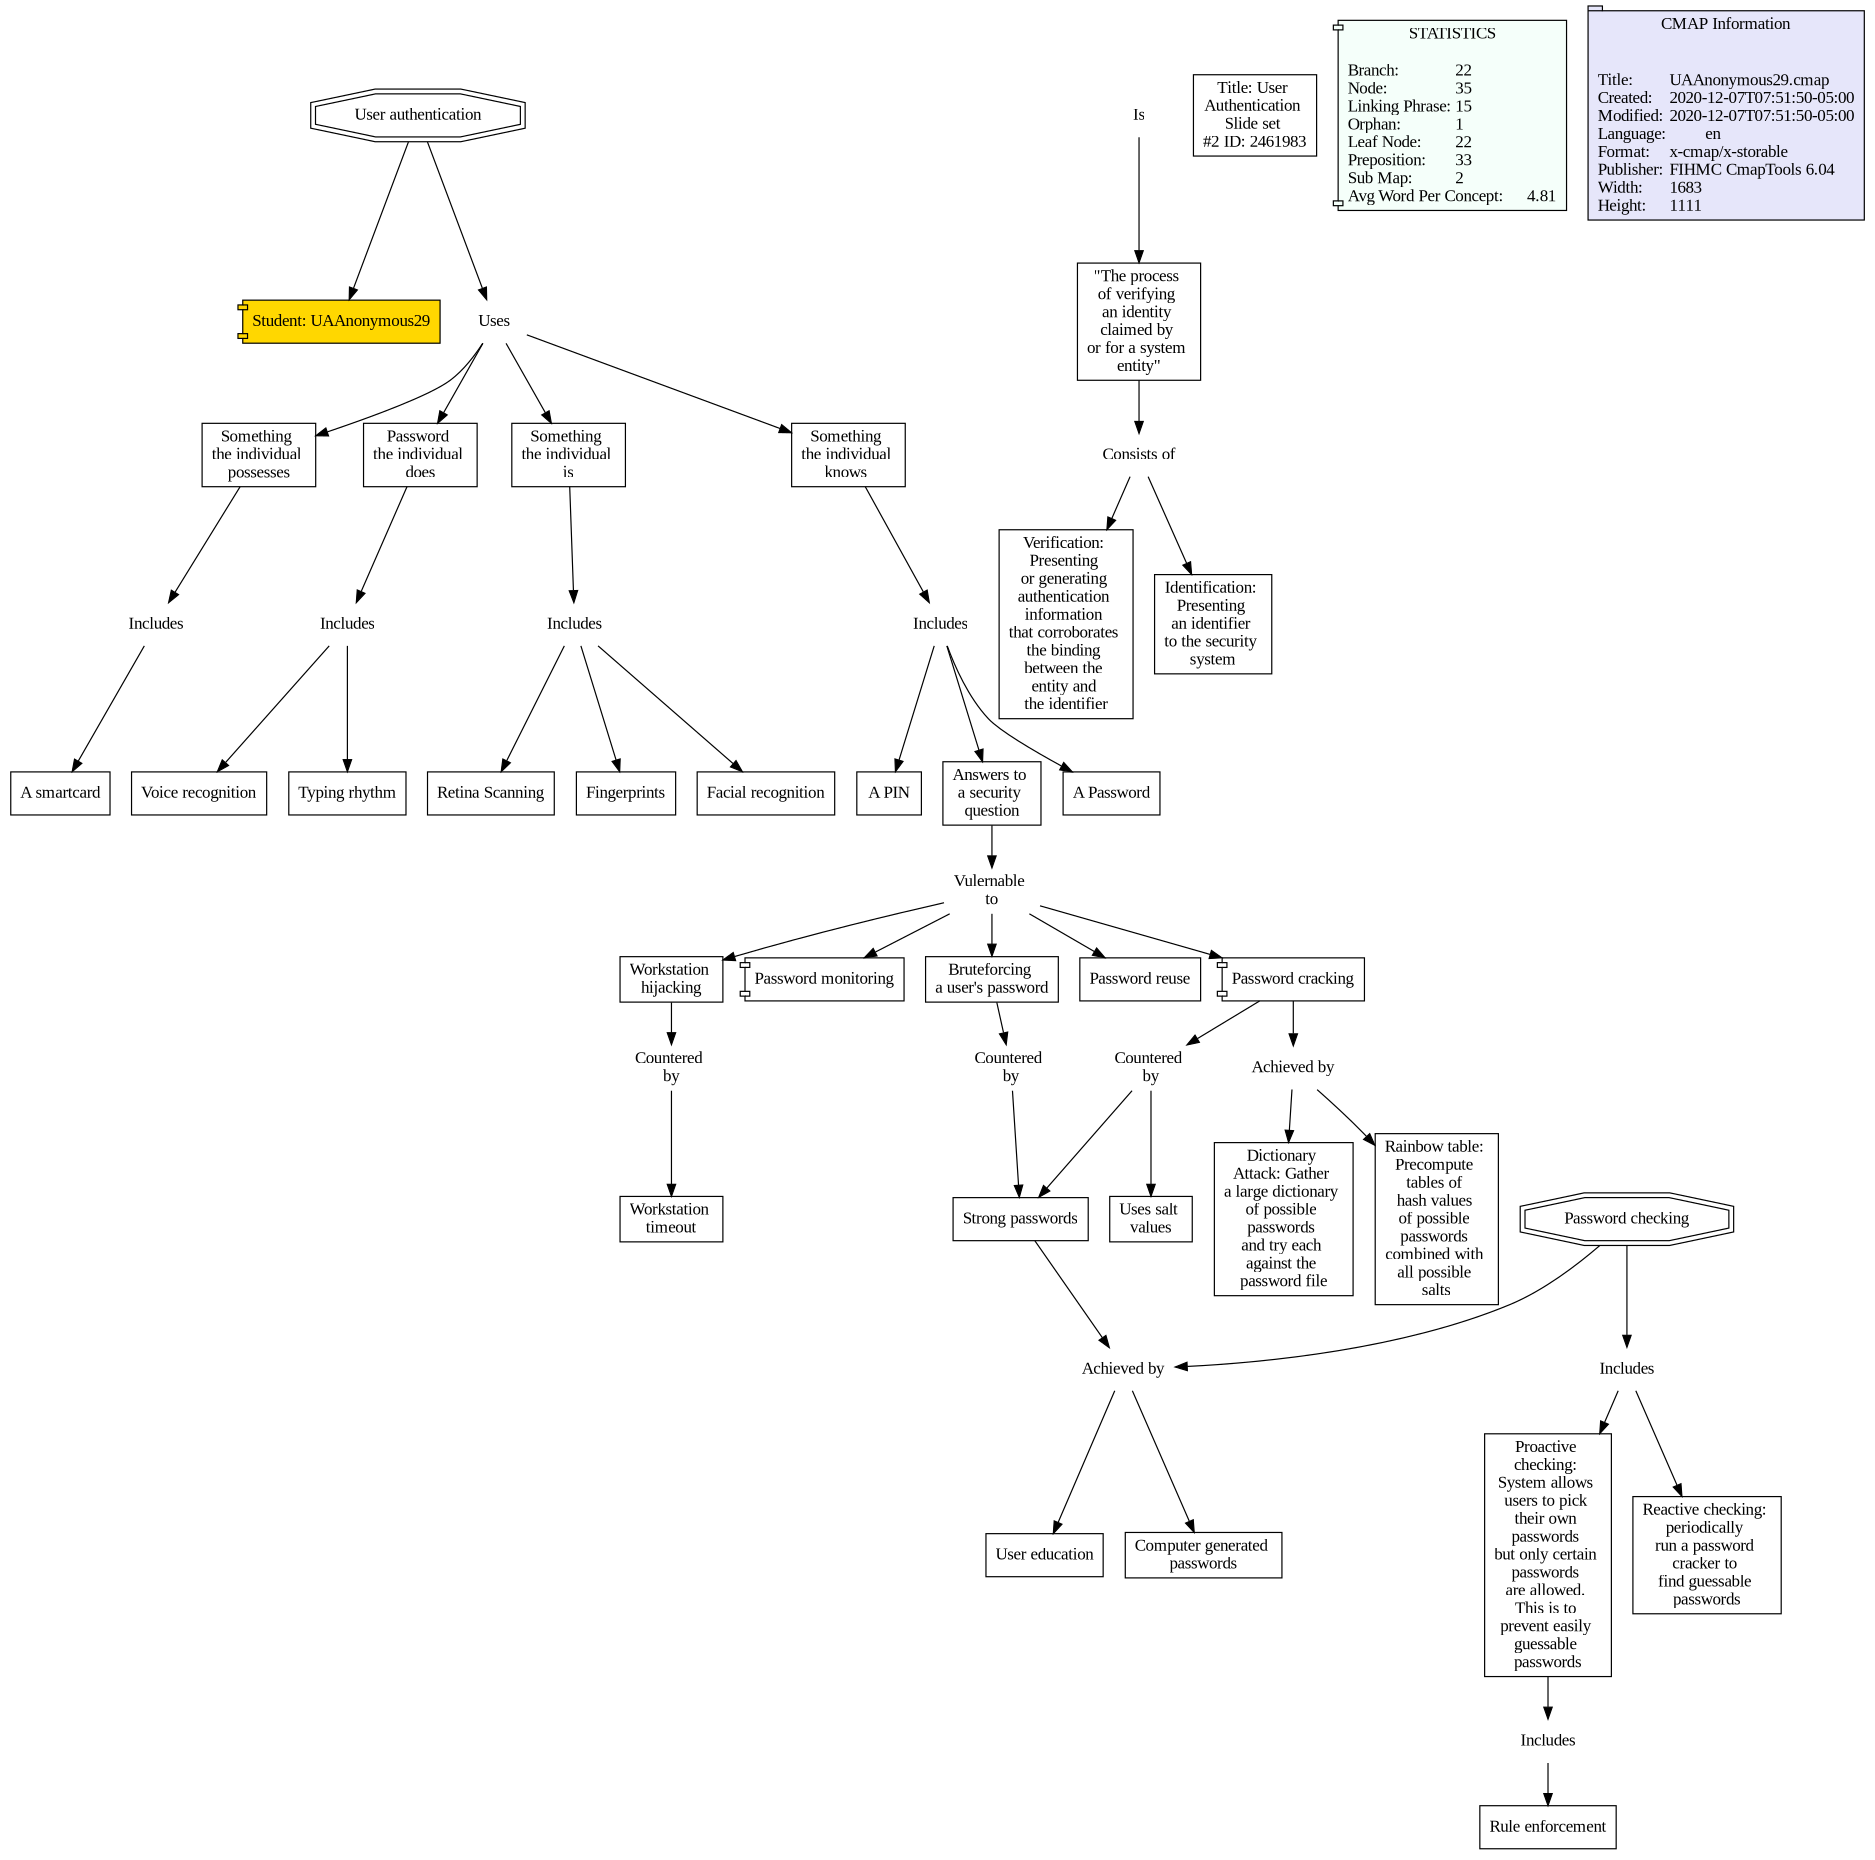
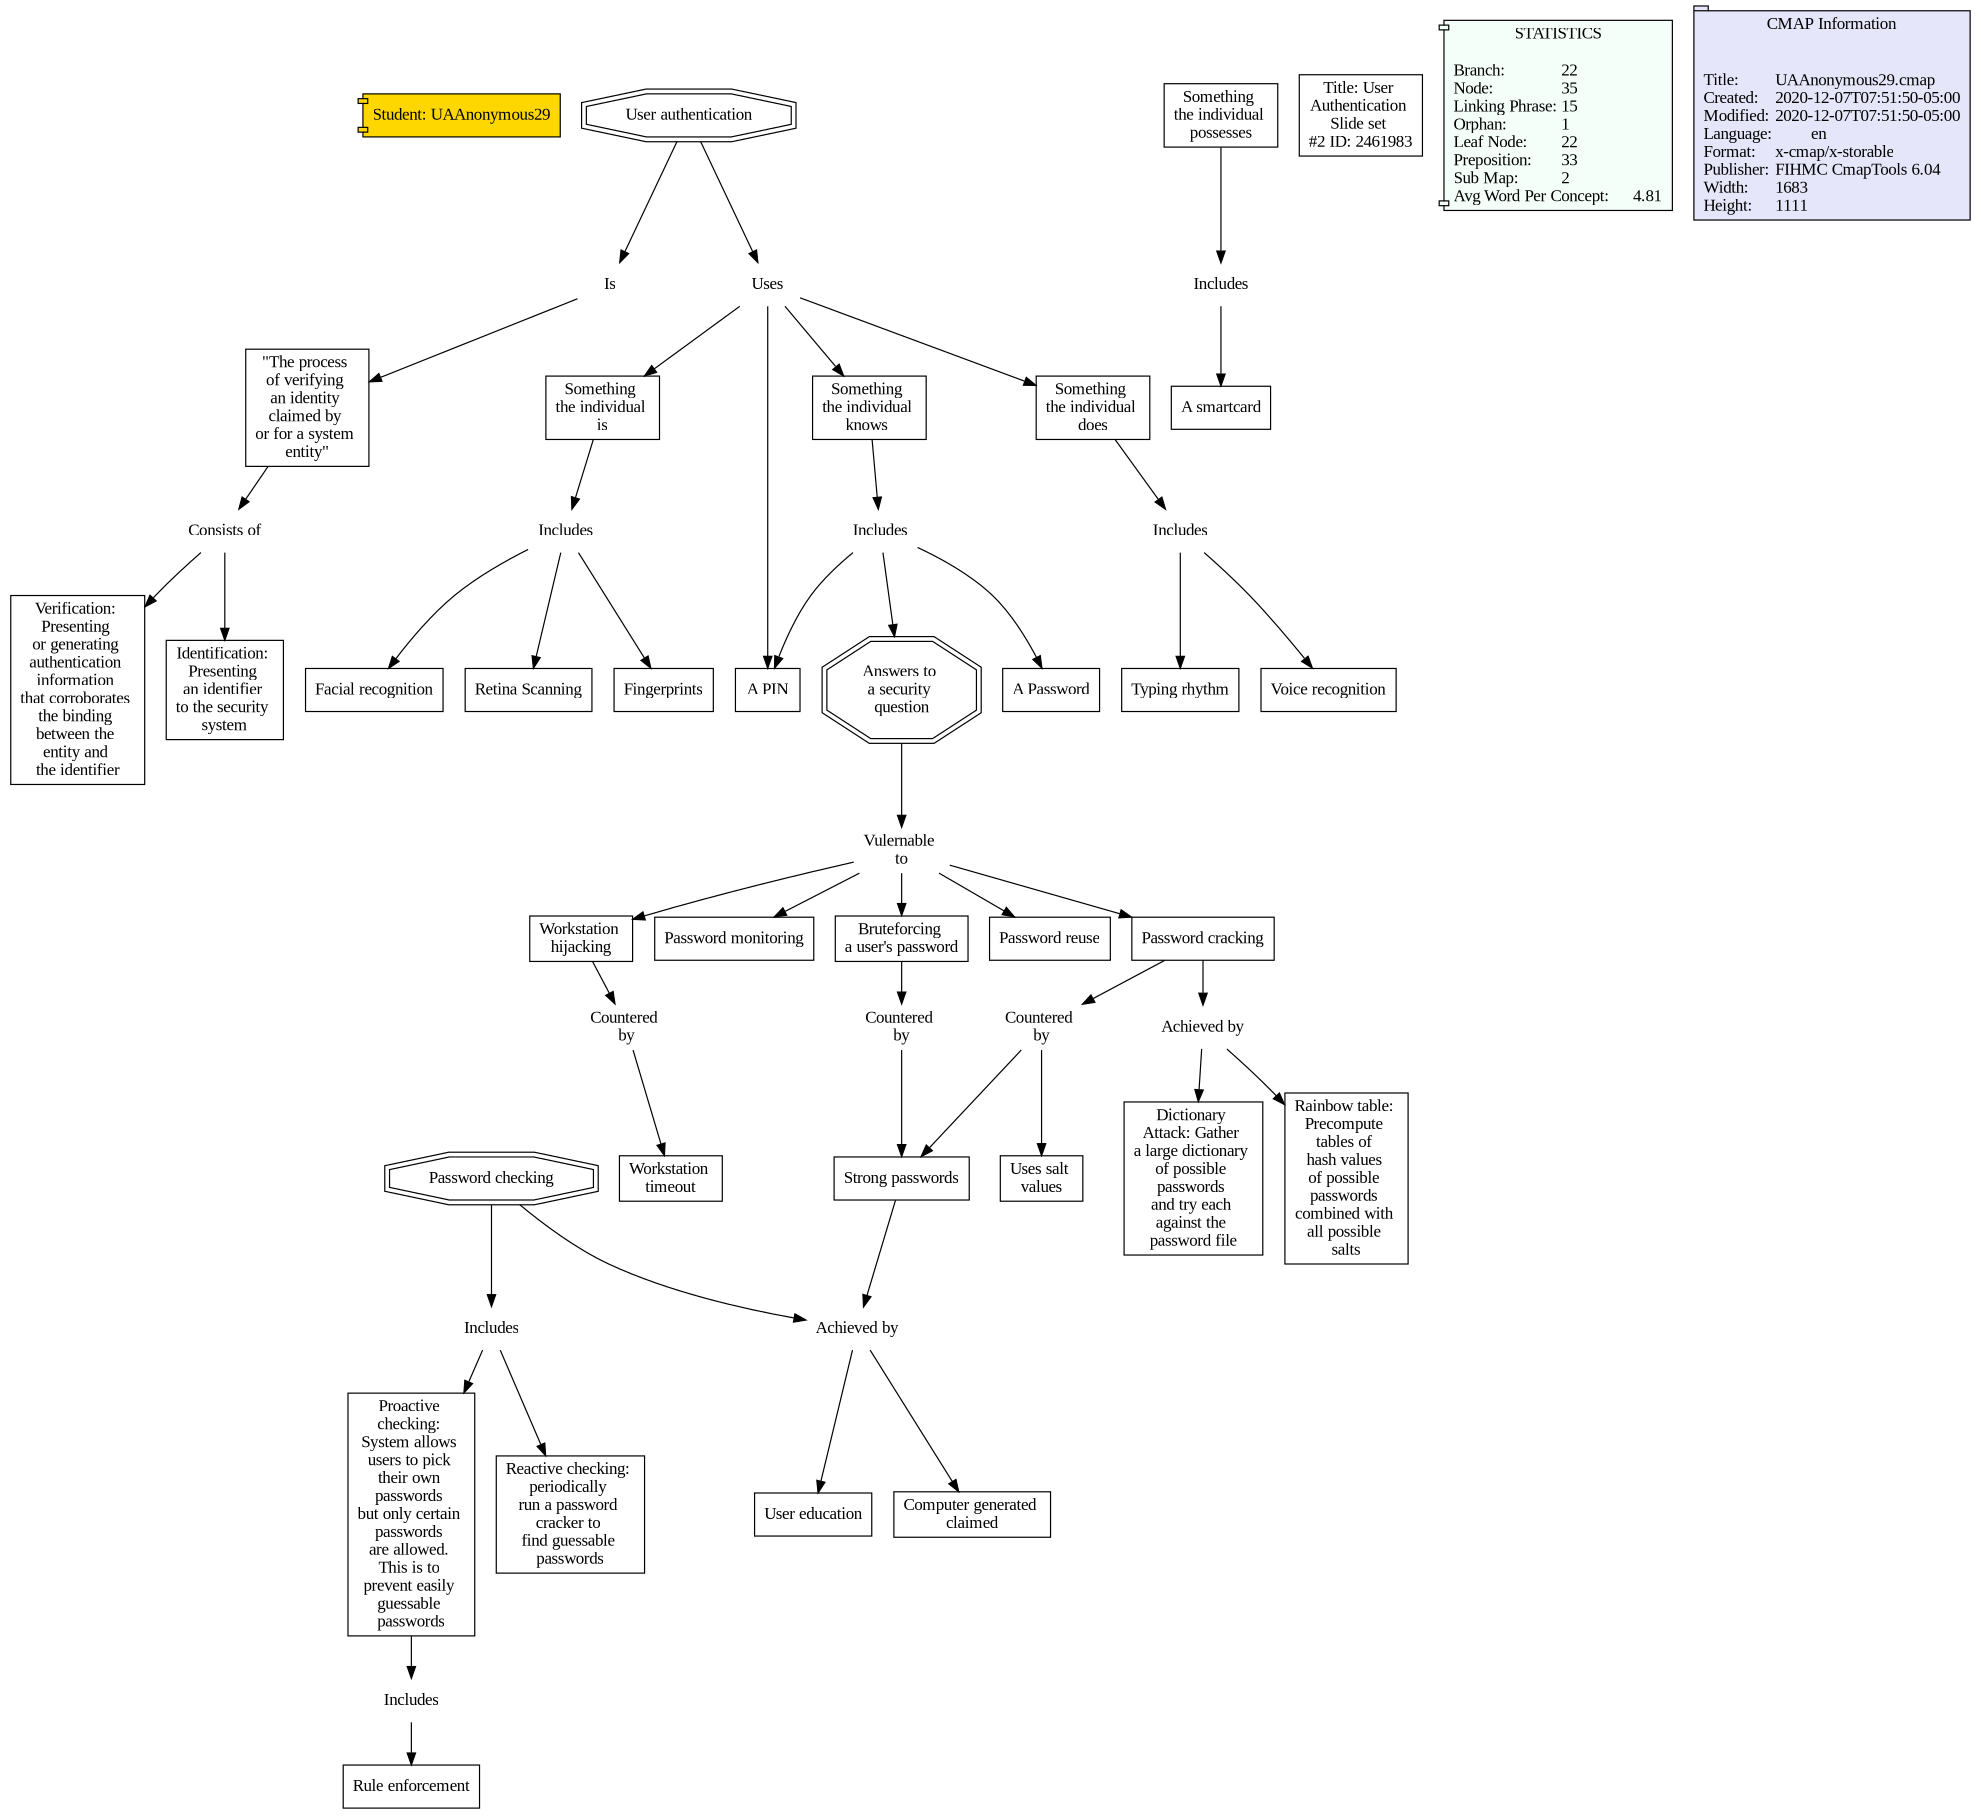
edge "User authentication" -> "Student: UAAnonymous29": now "User authentication" -> "Is"
edge "Uses" -> "Something the individual possesses": now "Uses" -> "A PIN"
node "Password the individual does": label "Password the individual does" -> "Something the individual does"
node "Answers to a security question": shape box -> doubleoctagon
node "Password monitoring": shape component -> box
node "Password cracking": shape component -> box
node "Computer generated passwords": label "Computer generated passwords" -> "Computer generated claimed"
